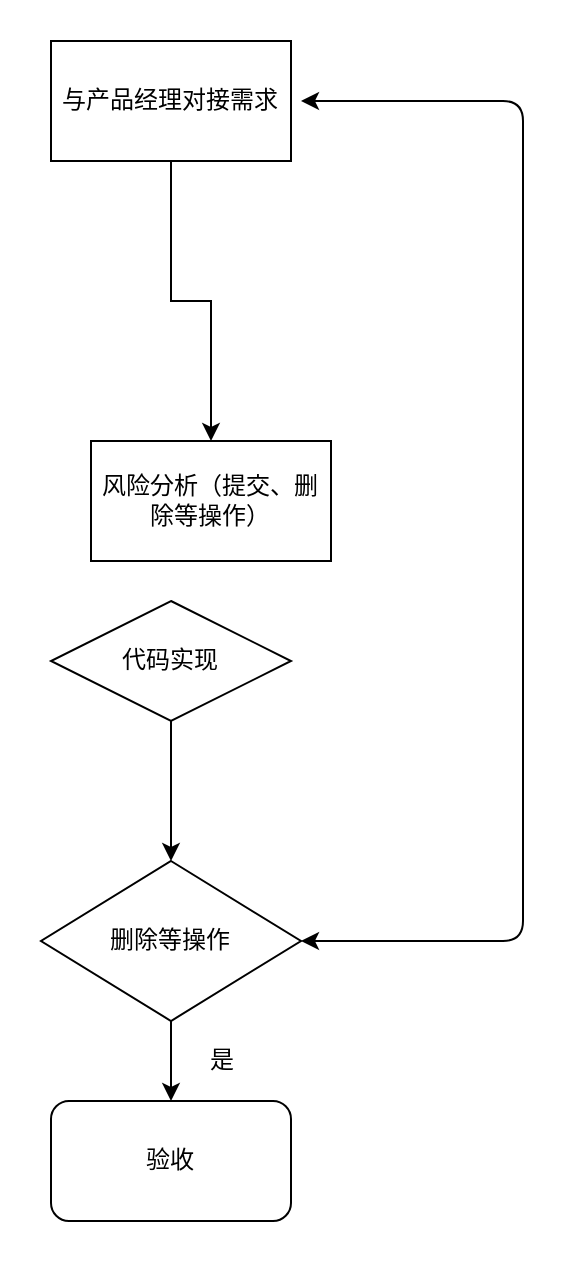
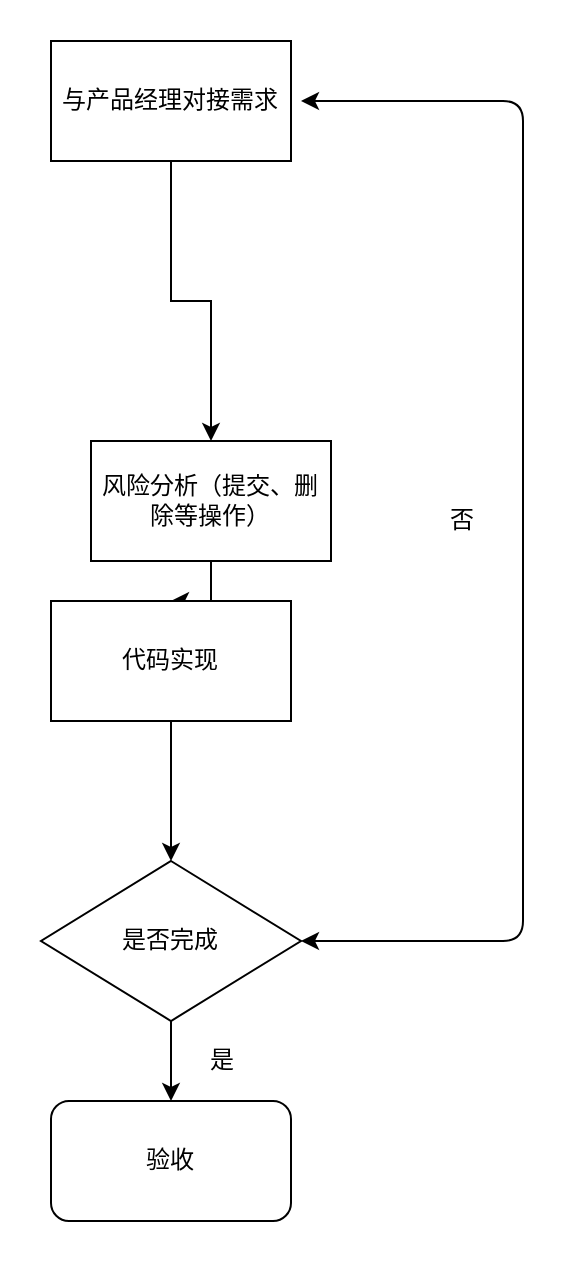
node "否": added
edge "风险分析（提交、删除等操作）" -> "代码实现": added
node "代码实现": shape diamond -> rectangle
node "删除等操作": label "删除等操作" -> "是否完成"
